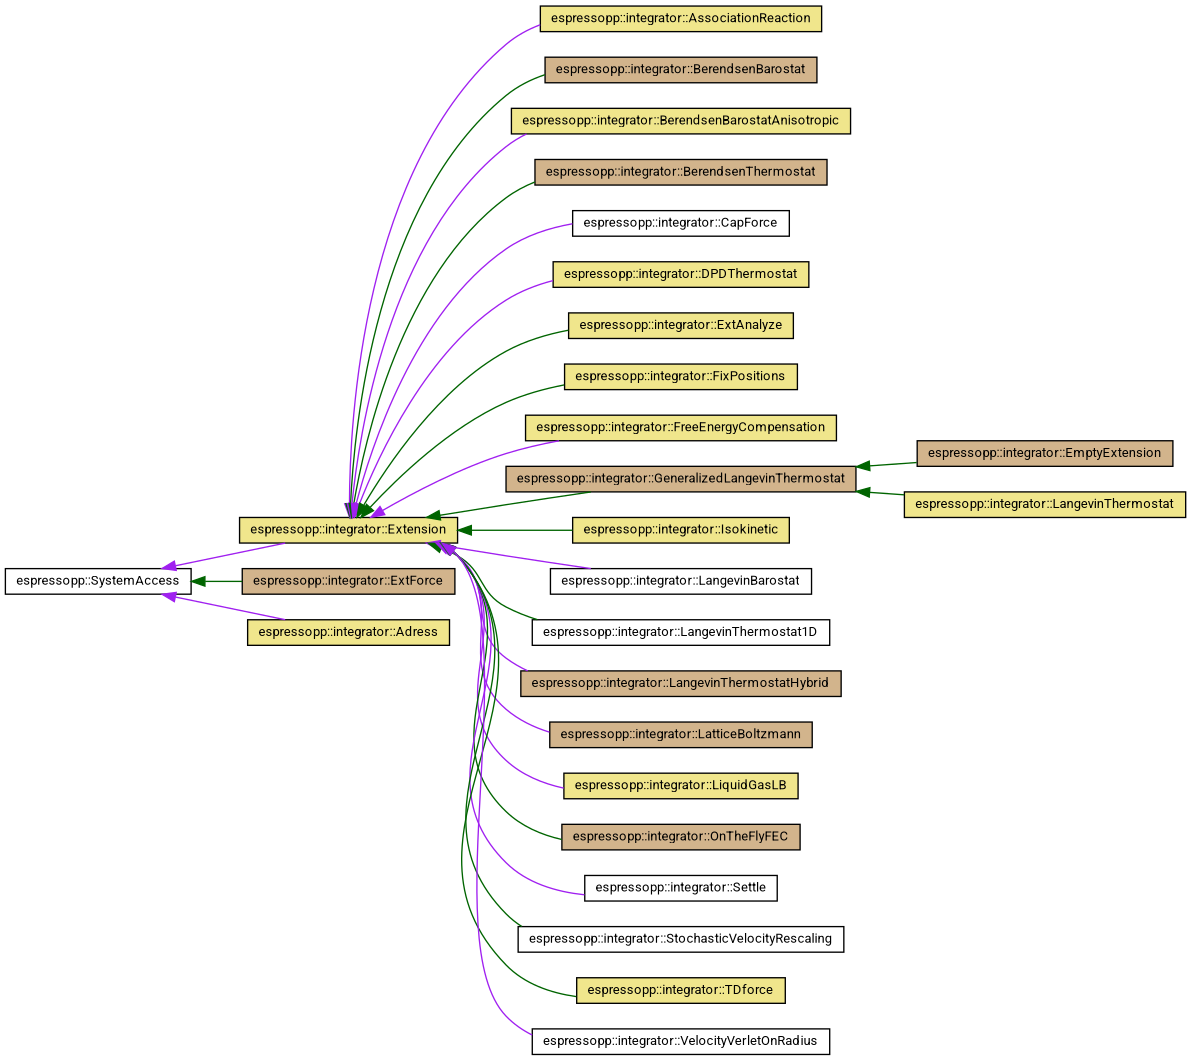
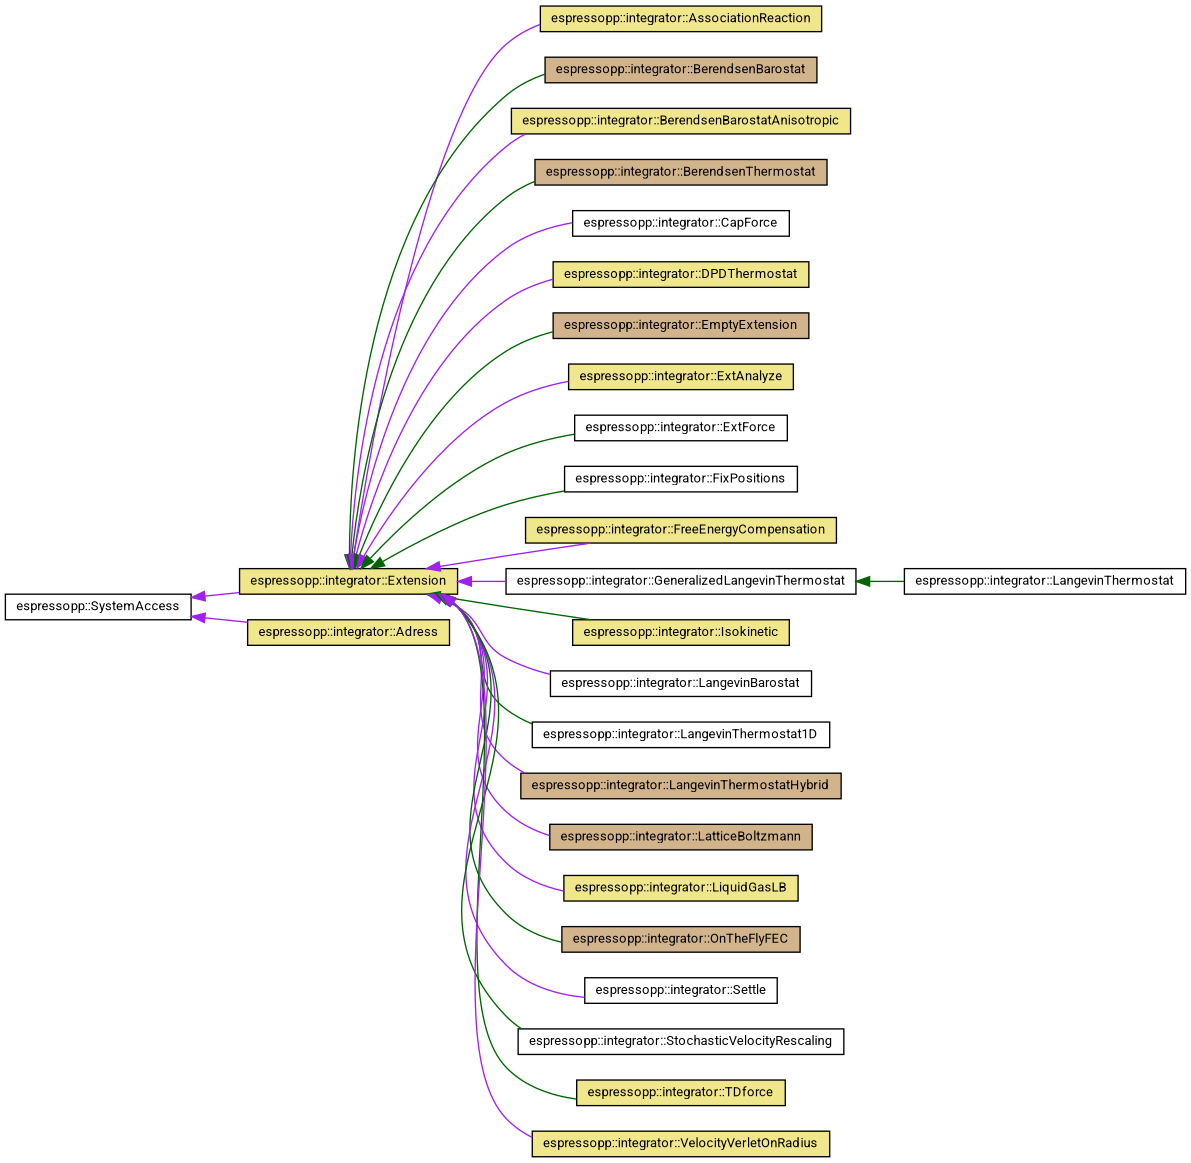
node "espressopp::integrator::FixPositions": fillcolor khaki -> white
edge "espressopp::integrator::ExtAnalyze" -> "espressopp::integrator::Extension": color darkgreen -> purple
edge "espressopp::integrator::EmptyExtension" -> "espressopp::integrator::GeneralizedLangevinThermostat": now "espressopp::integrator::EmptyExtension" -> "espressopp::integrator::Extension"
node "espressopp::integrator::GeneralizedLangevinThermostat": fillcolor tan -> white
edge "espressopp::integrator::GeneralizedLangevinThermostat" -> "espressopp::integrator::Extension": color darkgreen -> purple
node "espressopp::integrator::LangevinThermostat": fillcolor khaki -> white
edge "espressopp::integrator::ExtForce" -> "espressopp::SystemAccess": now "espressopp::integrator::ExtForce" -> "espressopp::integrator::Extension"
node "espressopp::integrator::ExtForce": fillcolor tan -> white
node "espressopp::integrator::VelocityVerletOnRadius": fillcolor white -> khaki
